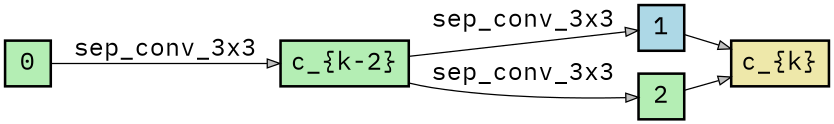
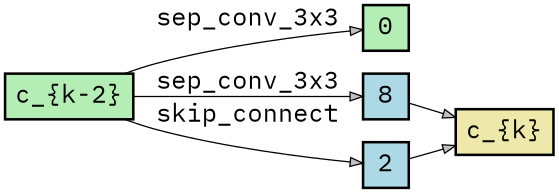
node "1": label "1" -> "8"
edge "0" -> "c_{k-2}": reversed
edge "c_{k-2}" -> "2": label "sep_conv_3x3" -> "skip_connect"
node "2": fillcolor darkseagreen2 -> lightblue
